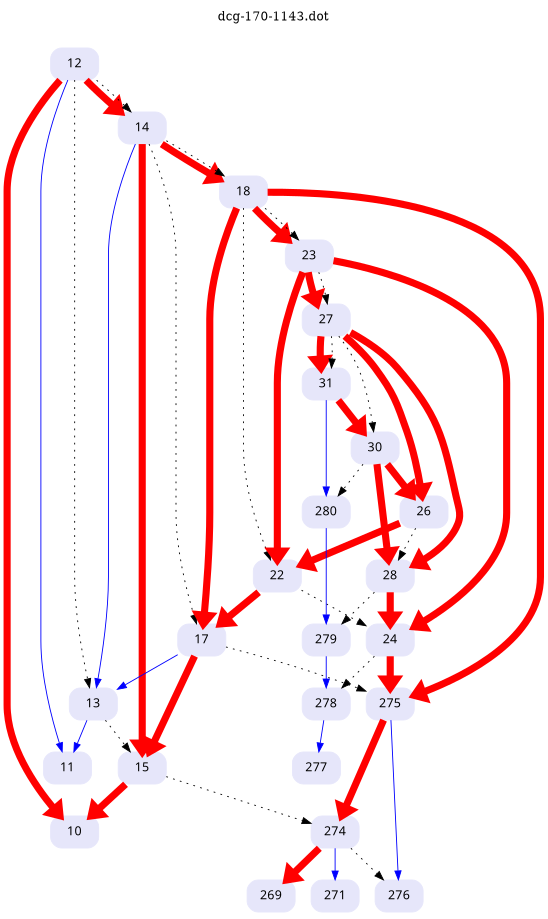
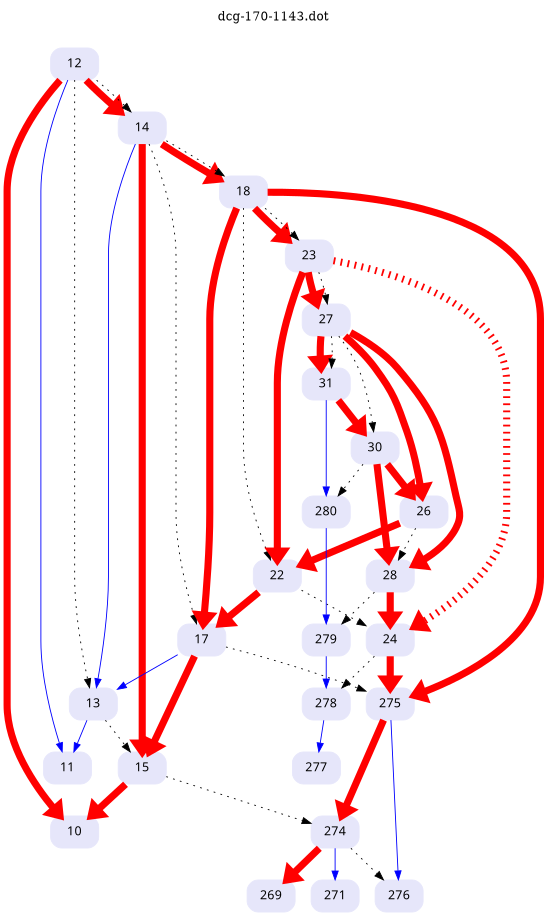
edge "23" -> "24": style solid -> dotted
